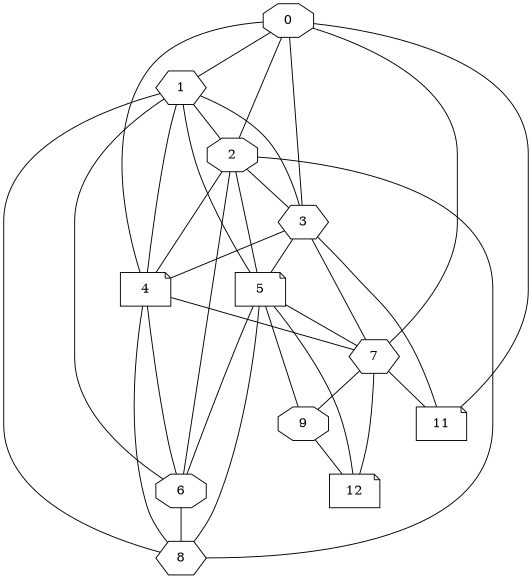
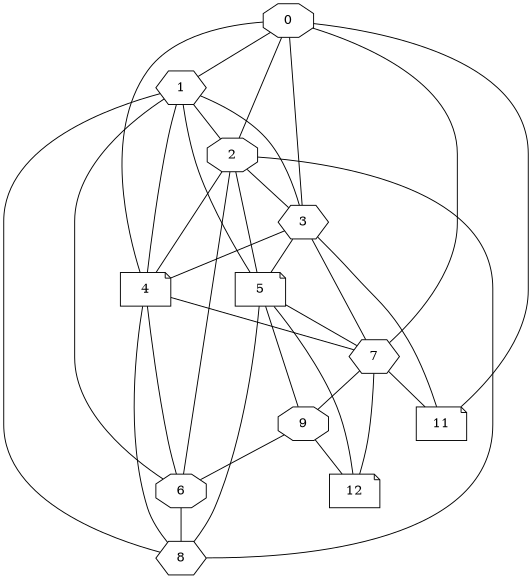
edge "5" -- "6": now "9" -- "6"
